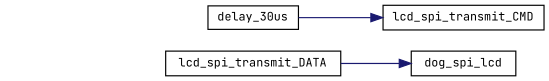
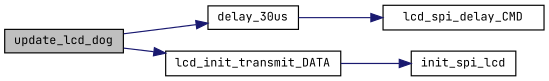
node "lcd_spi_transmit_CMD": label "lcd_spi_transmit_CMD" -> "lcd_spi_delay_CMD"
node "update_lcd_dog": added
node "lcd_spi_transmit_DATA": label "lcd_spi_transmit_DATA" -> "lcd_init_transmit_DATA"
node "dog_spi_lcd": label "dog_spi_lcd" -> "init_spi_lcd"
